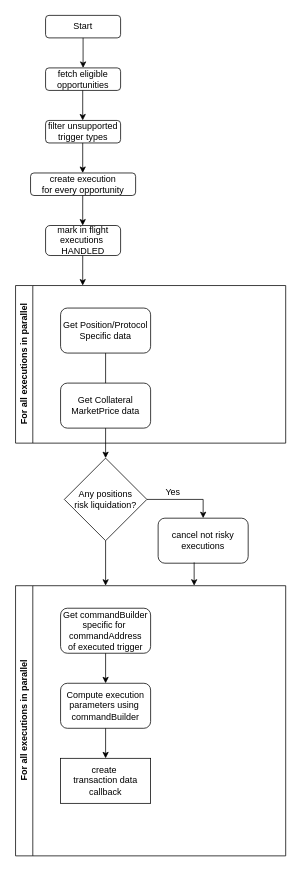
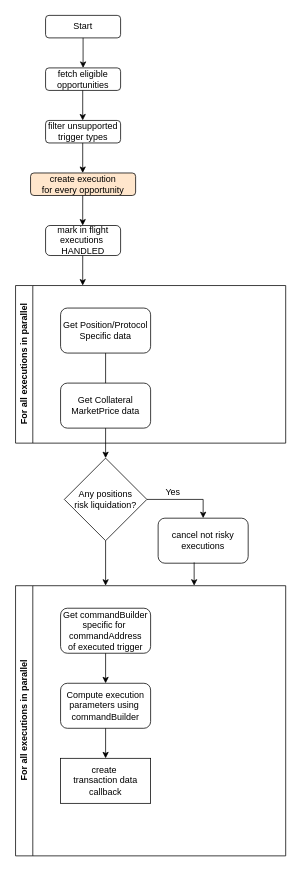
node "create execution for every opportunity": fillcolor #ffffff -> #ffe6cc
